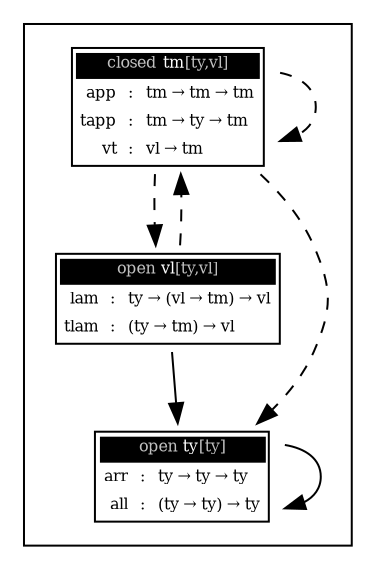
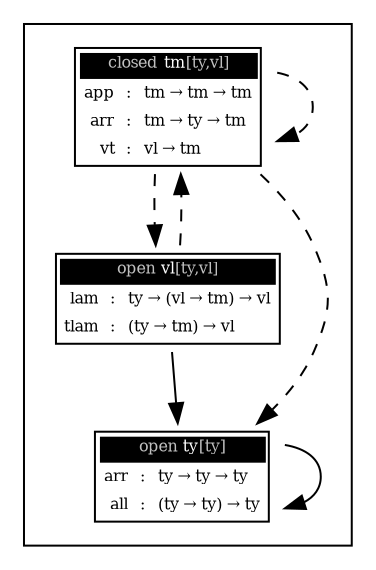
node "closed": text "tapp" -> "arr"
